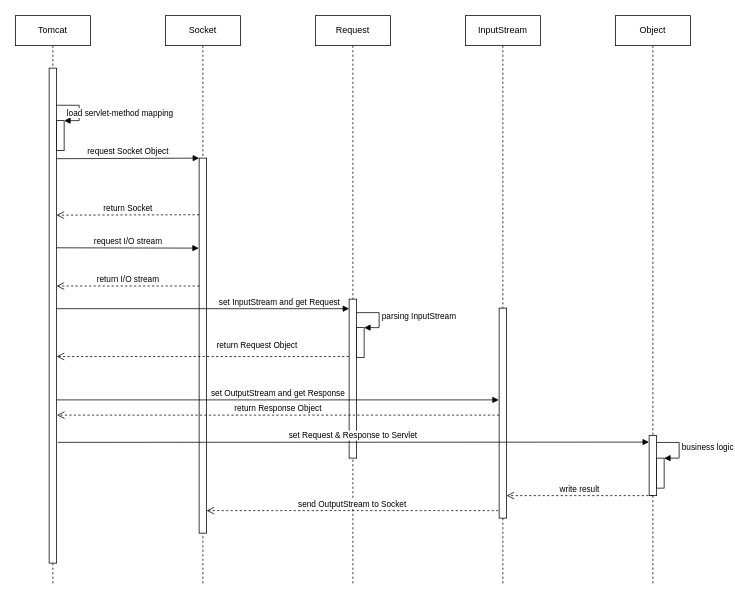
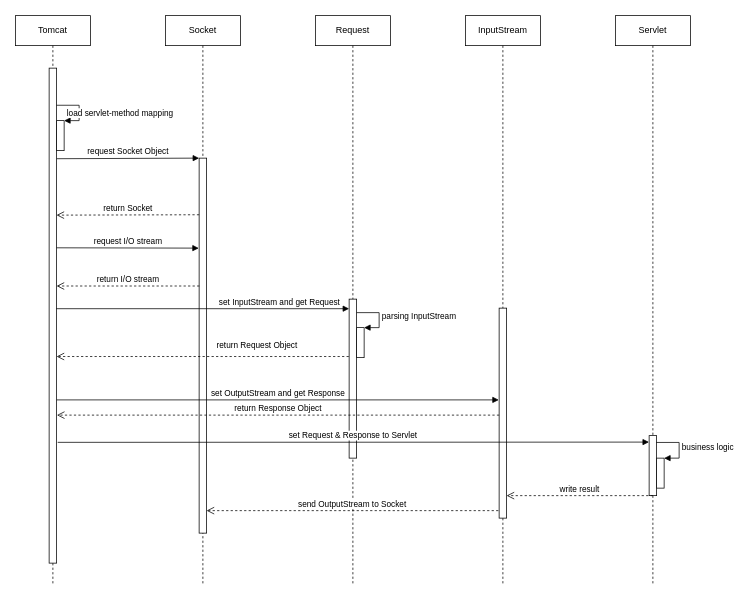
node "Object": label "Object" -> "Servlet"
